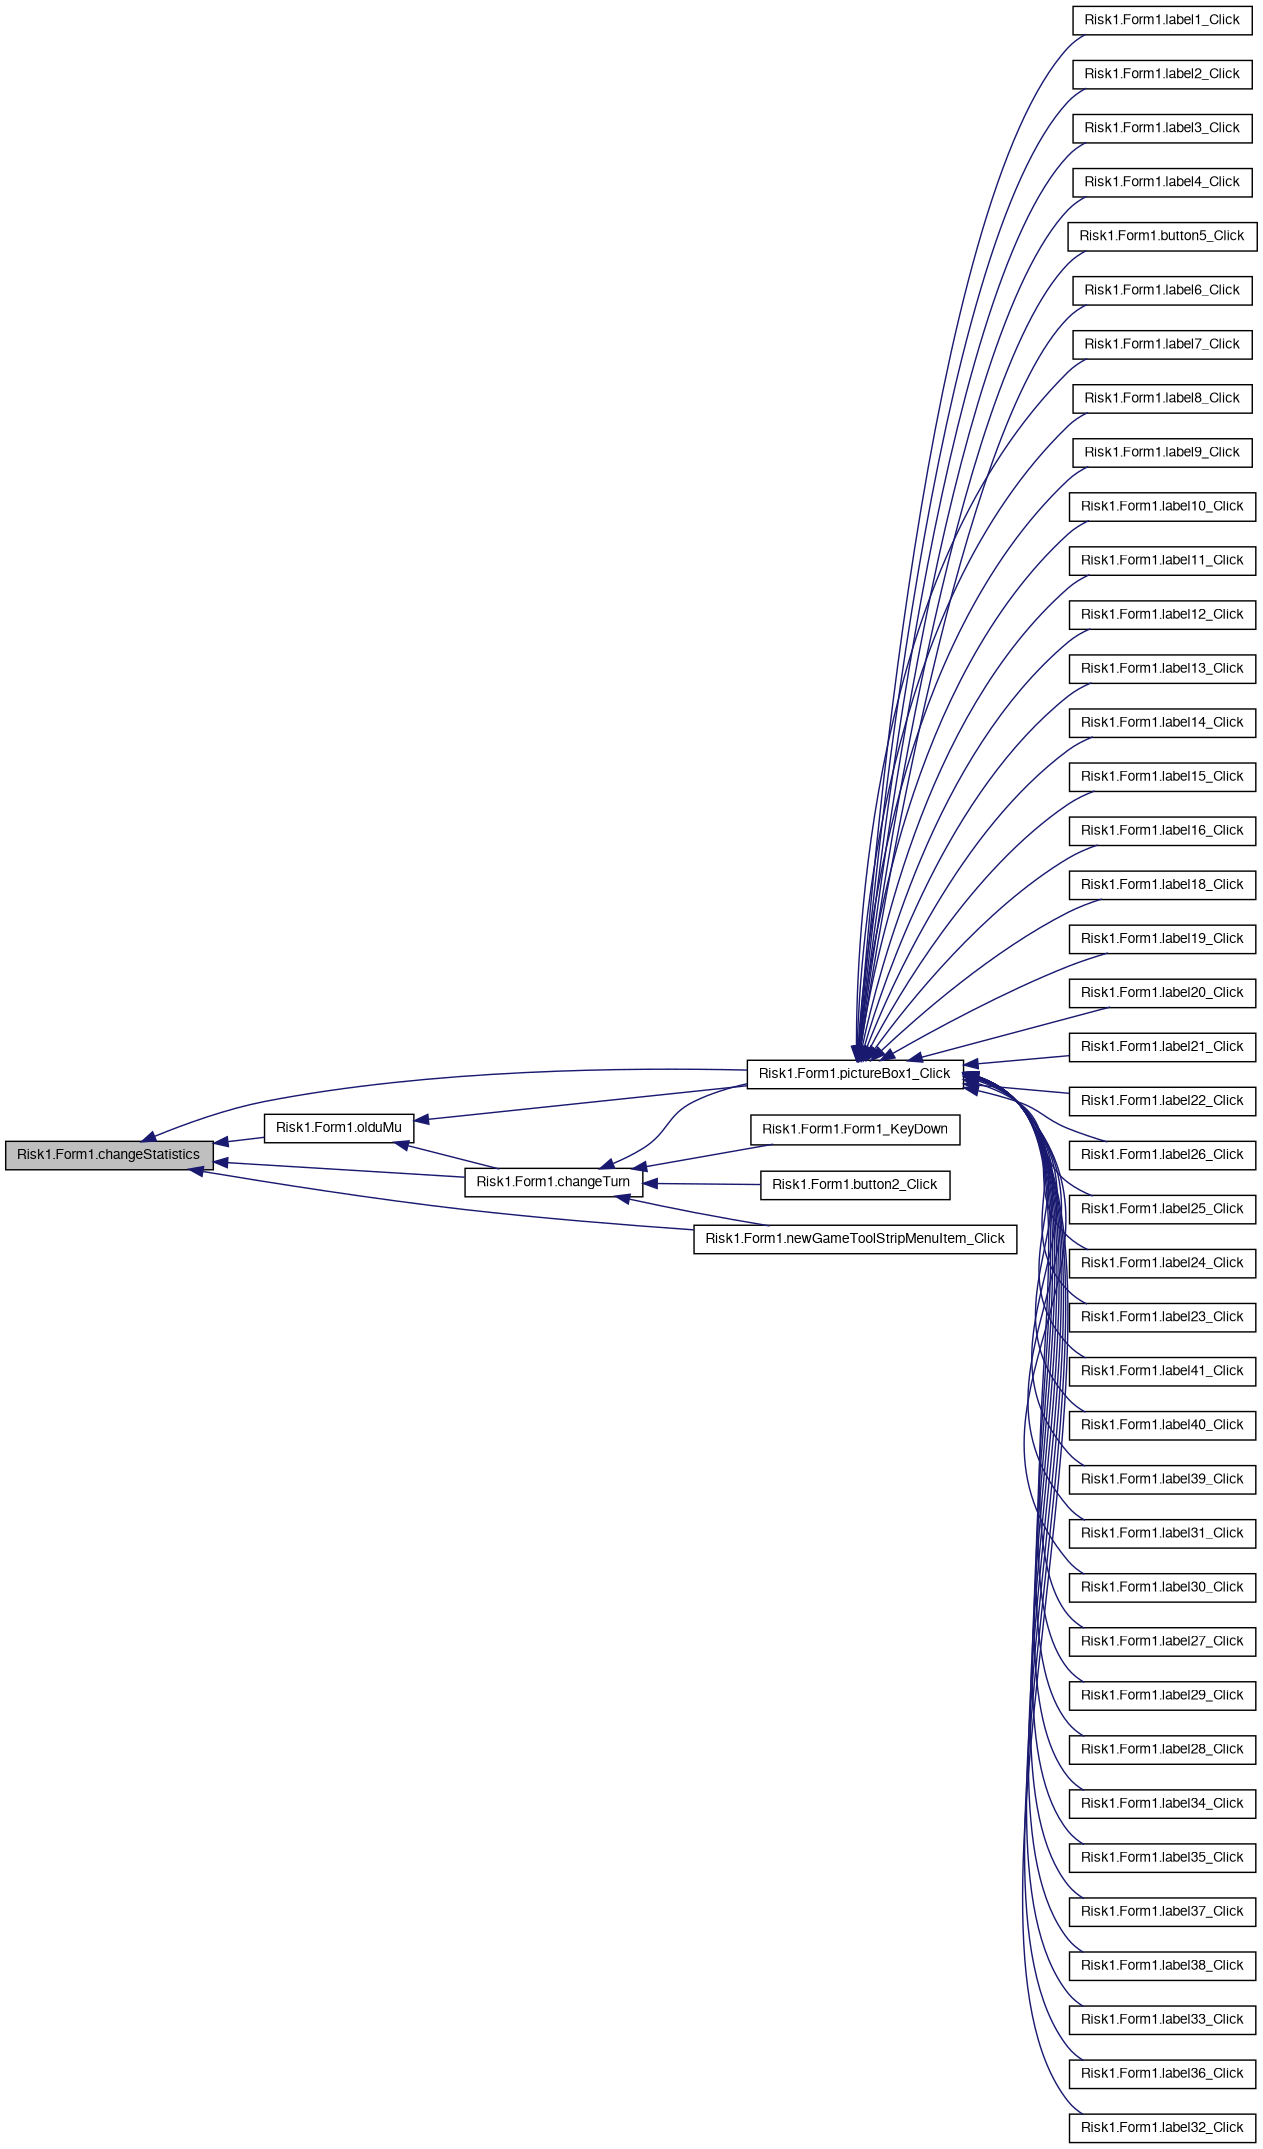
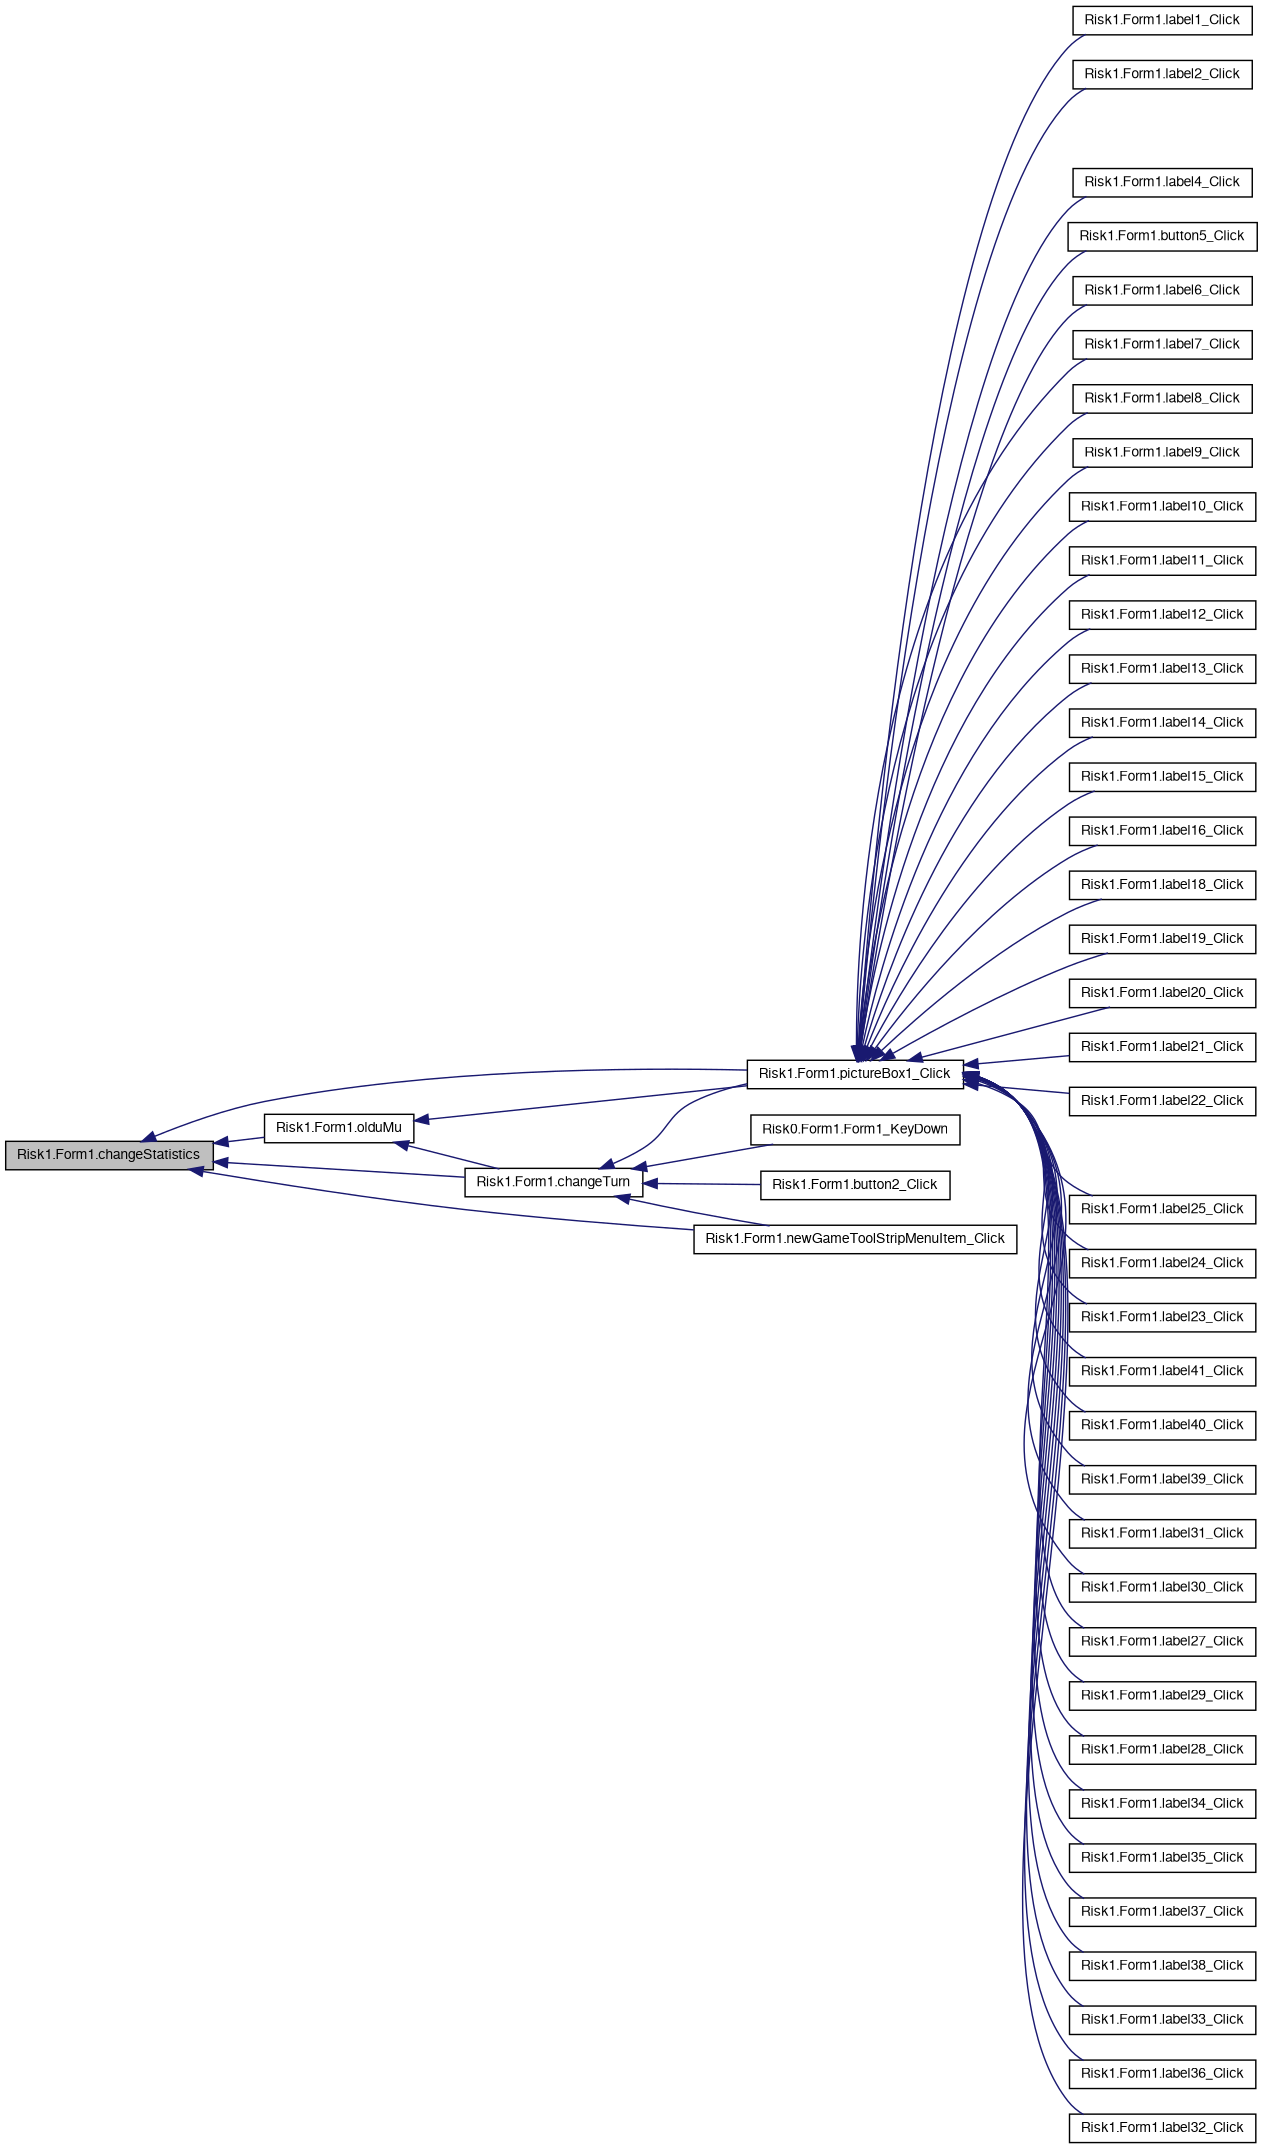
node "Risk1.Form1.label3_Click": removed
node "Risk1.Form1.Form1_KeyDown": label "Risk1.Form1.Form1_KeyDown" -> "Risk0.Form1.Form1_KeyDown"
node "Risk1.Form1.label26_Click": removed
